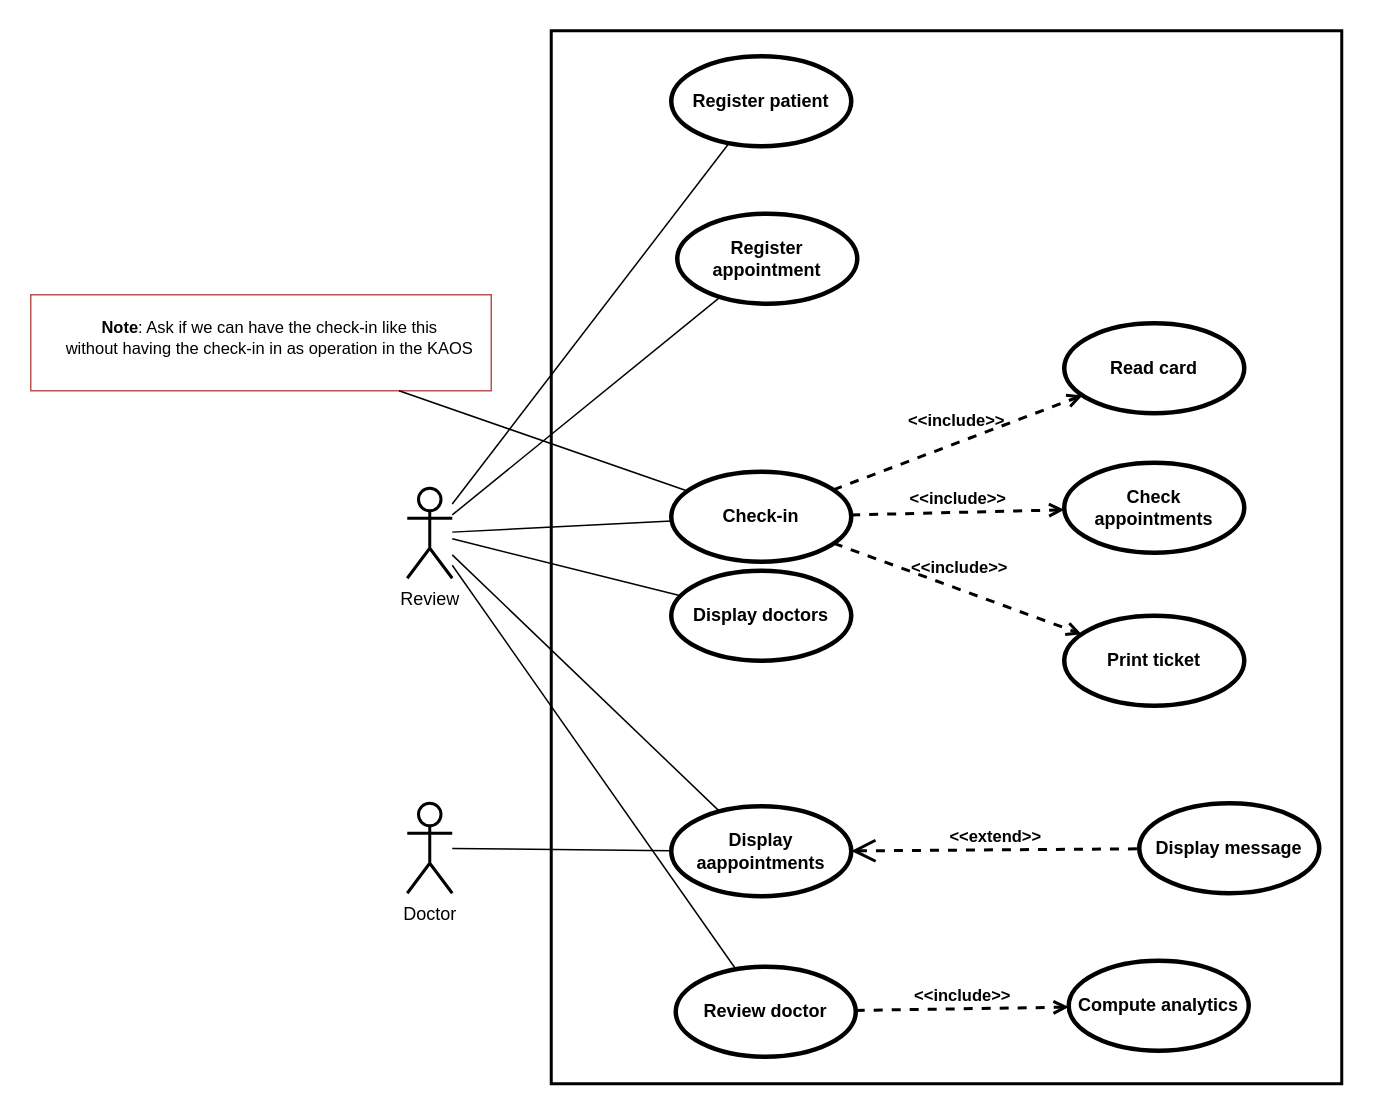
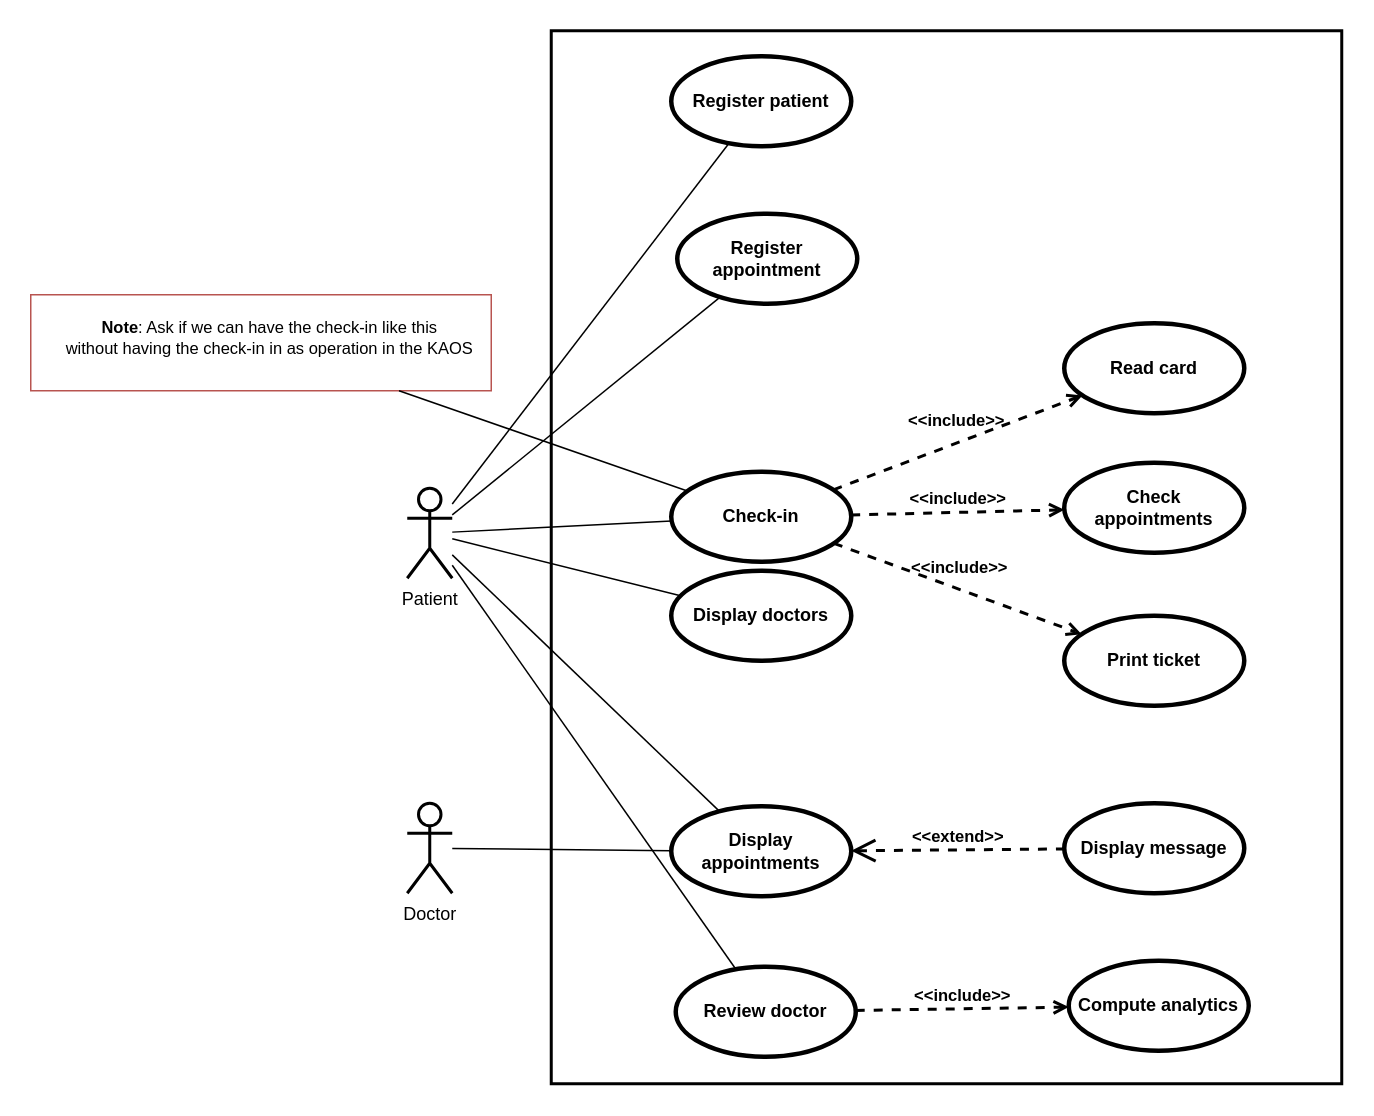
node "Review": label "Review" -> "Patient"
node "Display message": moved (1229, 848) -> (1154, 848)
node "Display aappointments": label "Display aappointments" -> "Display appointments"
